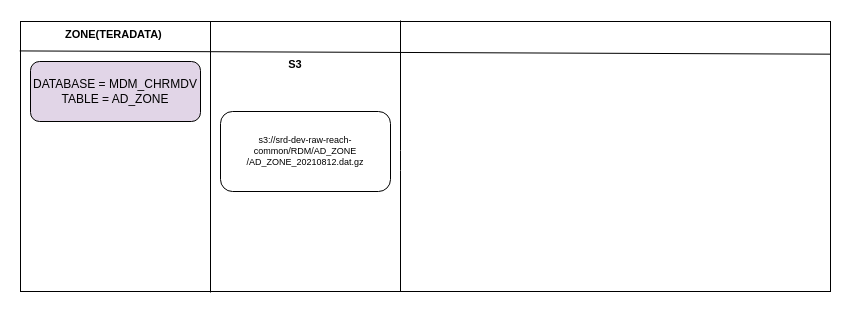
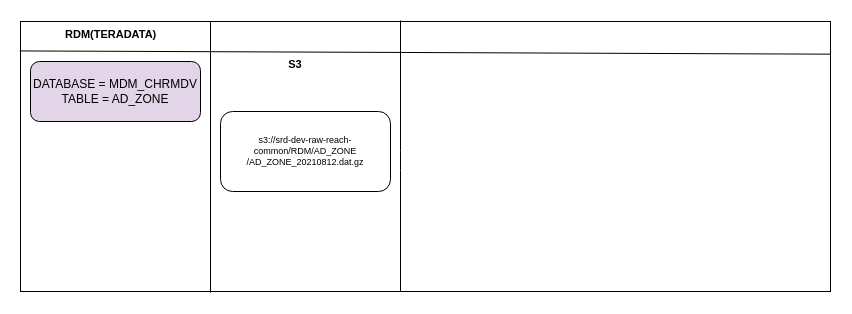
node "ZONE(TERADATA)": label "ZONE(TERADATA)" -> "RDM(TERADATA)"
